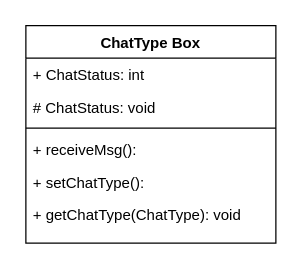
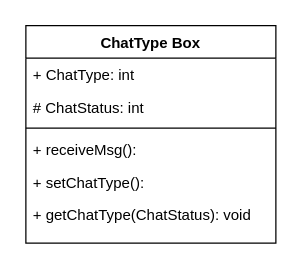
node "+ ChatStatus: int": label "+ ChatStatus: int" -> "+ ChatType: int"
node "# ChatStatus: void": label "# ChatStatus: void" -> "# ChatStatus: int"
node "+ getChatType(ChatType): void": label "+ getChatType(ChatType): void" -> "+ getChatType(ChatStatus): void"
